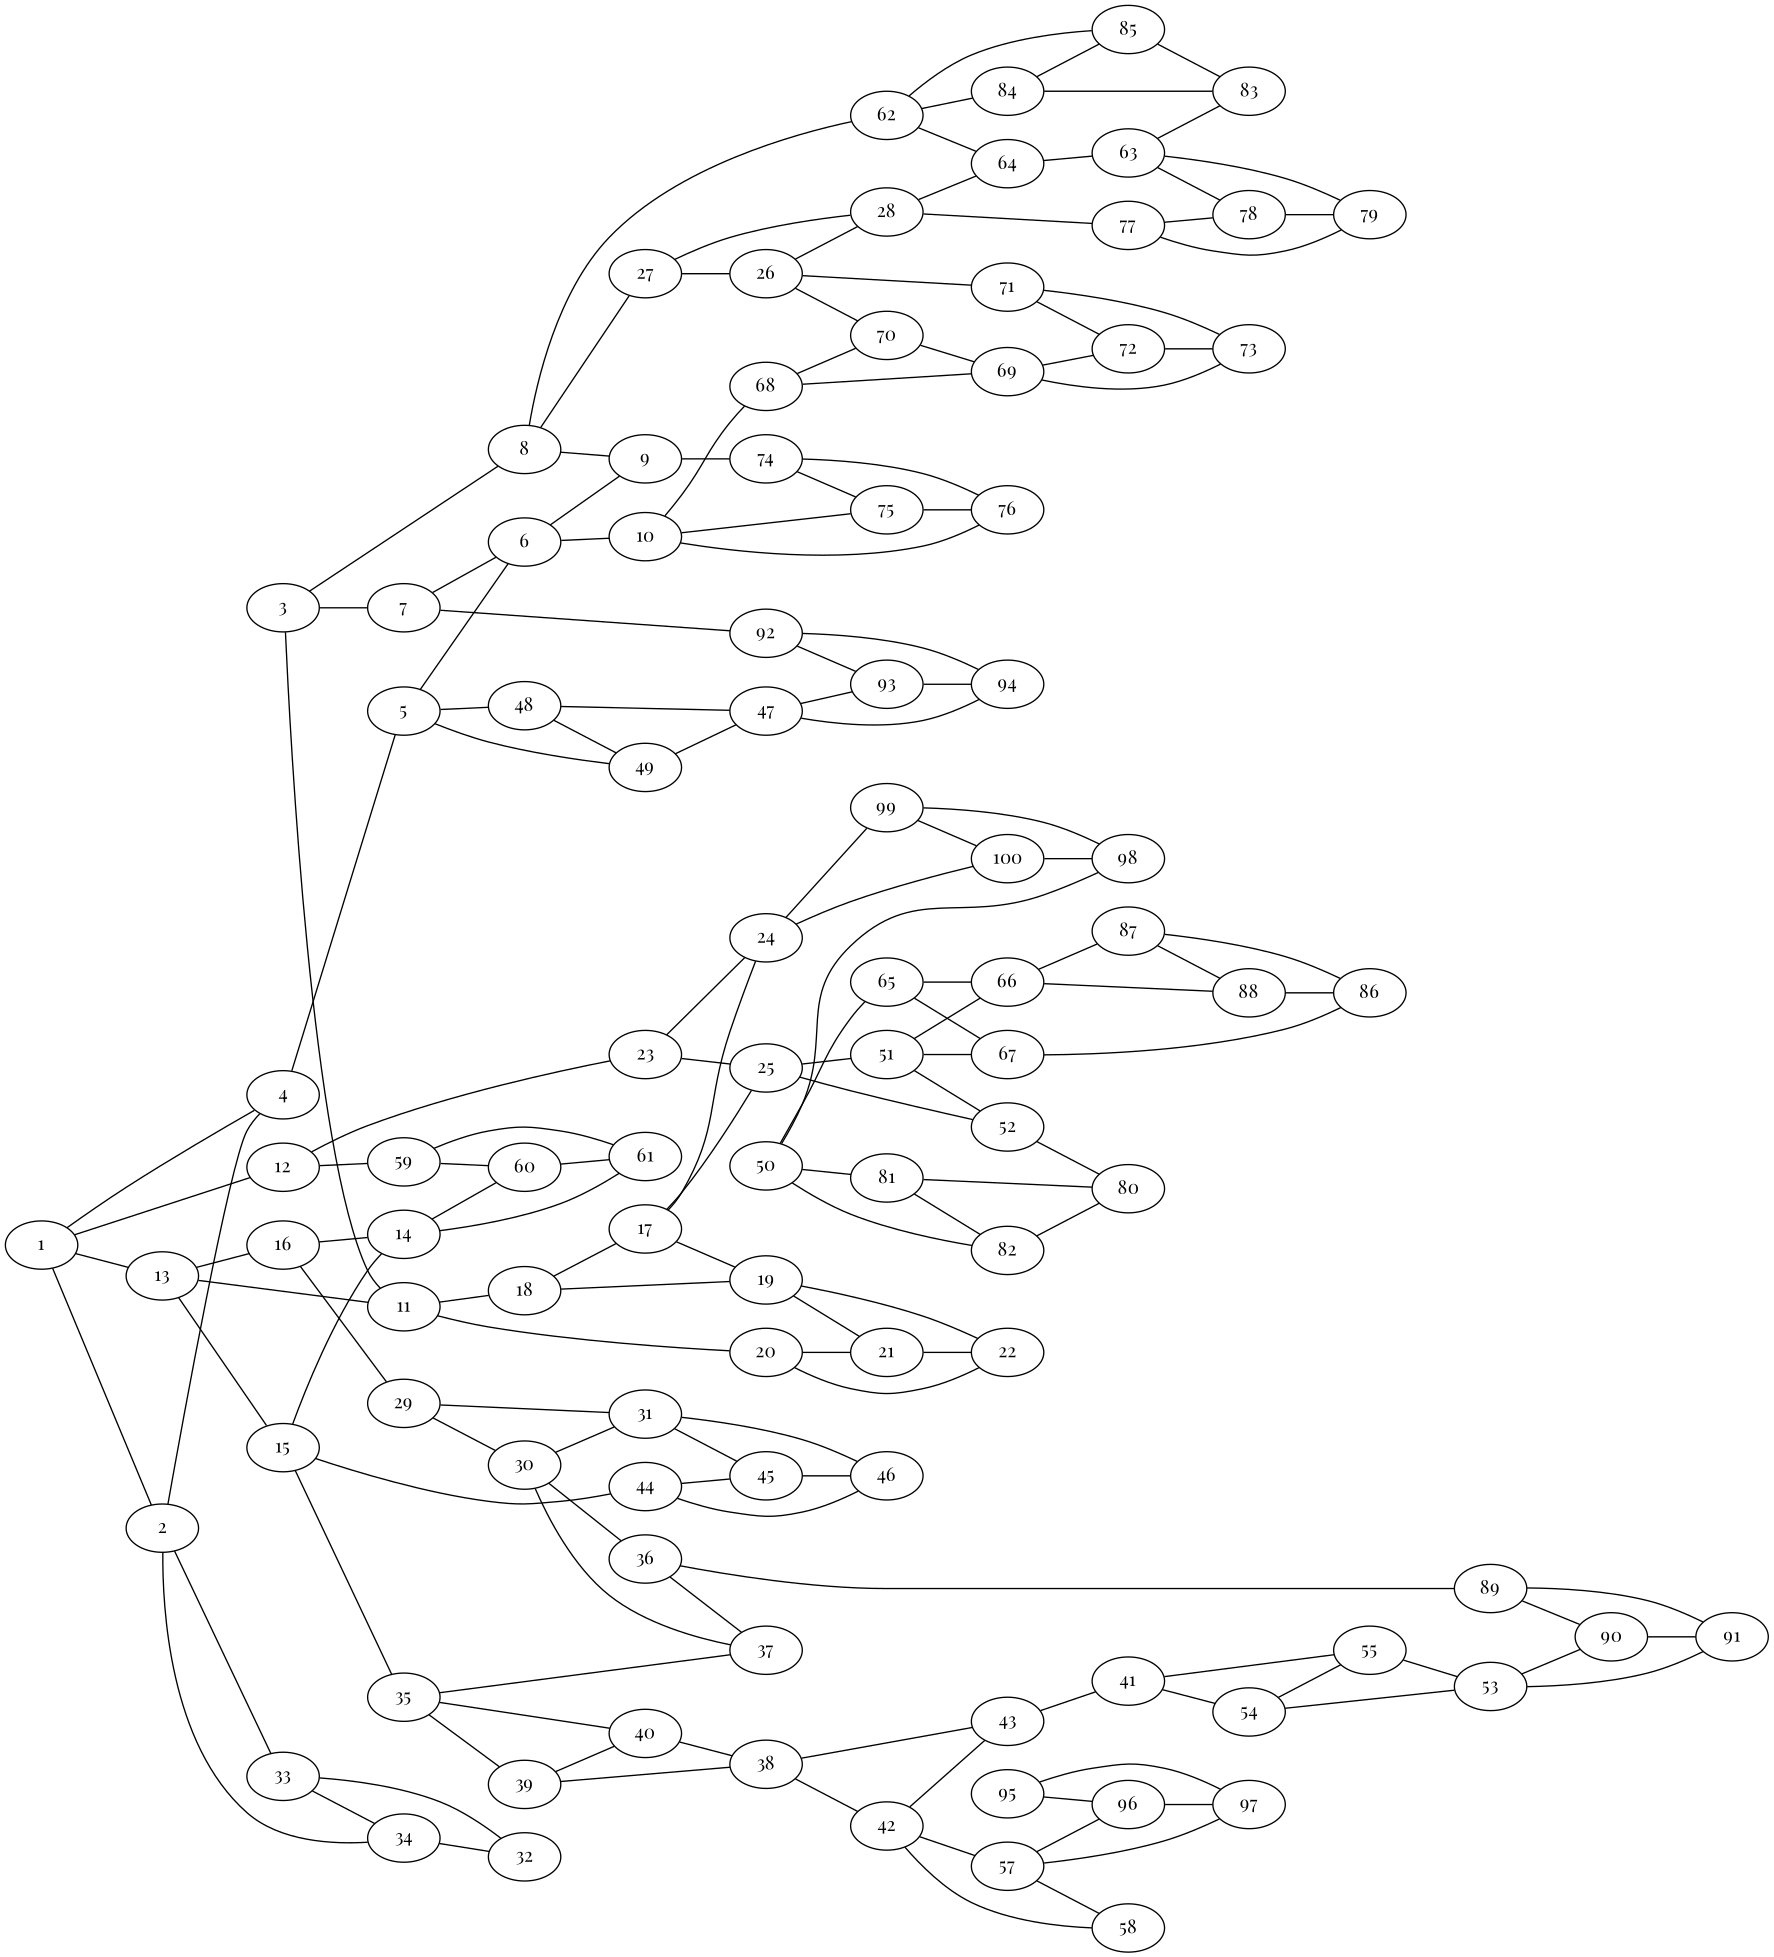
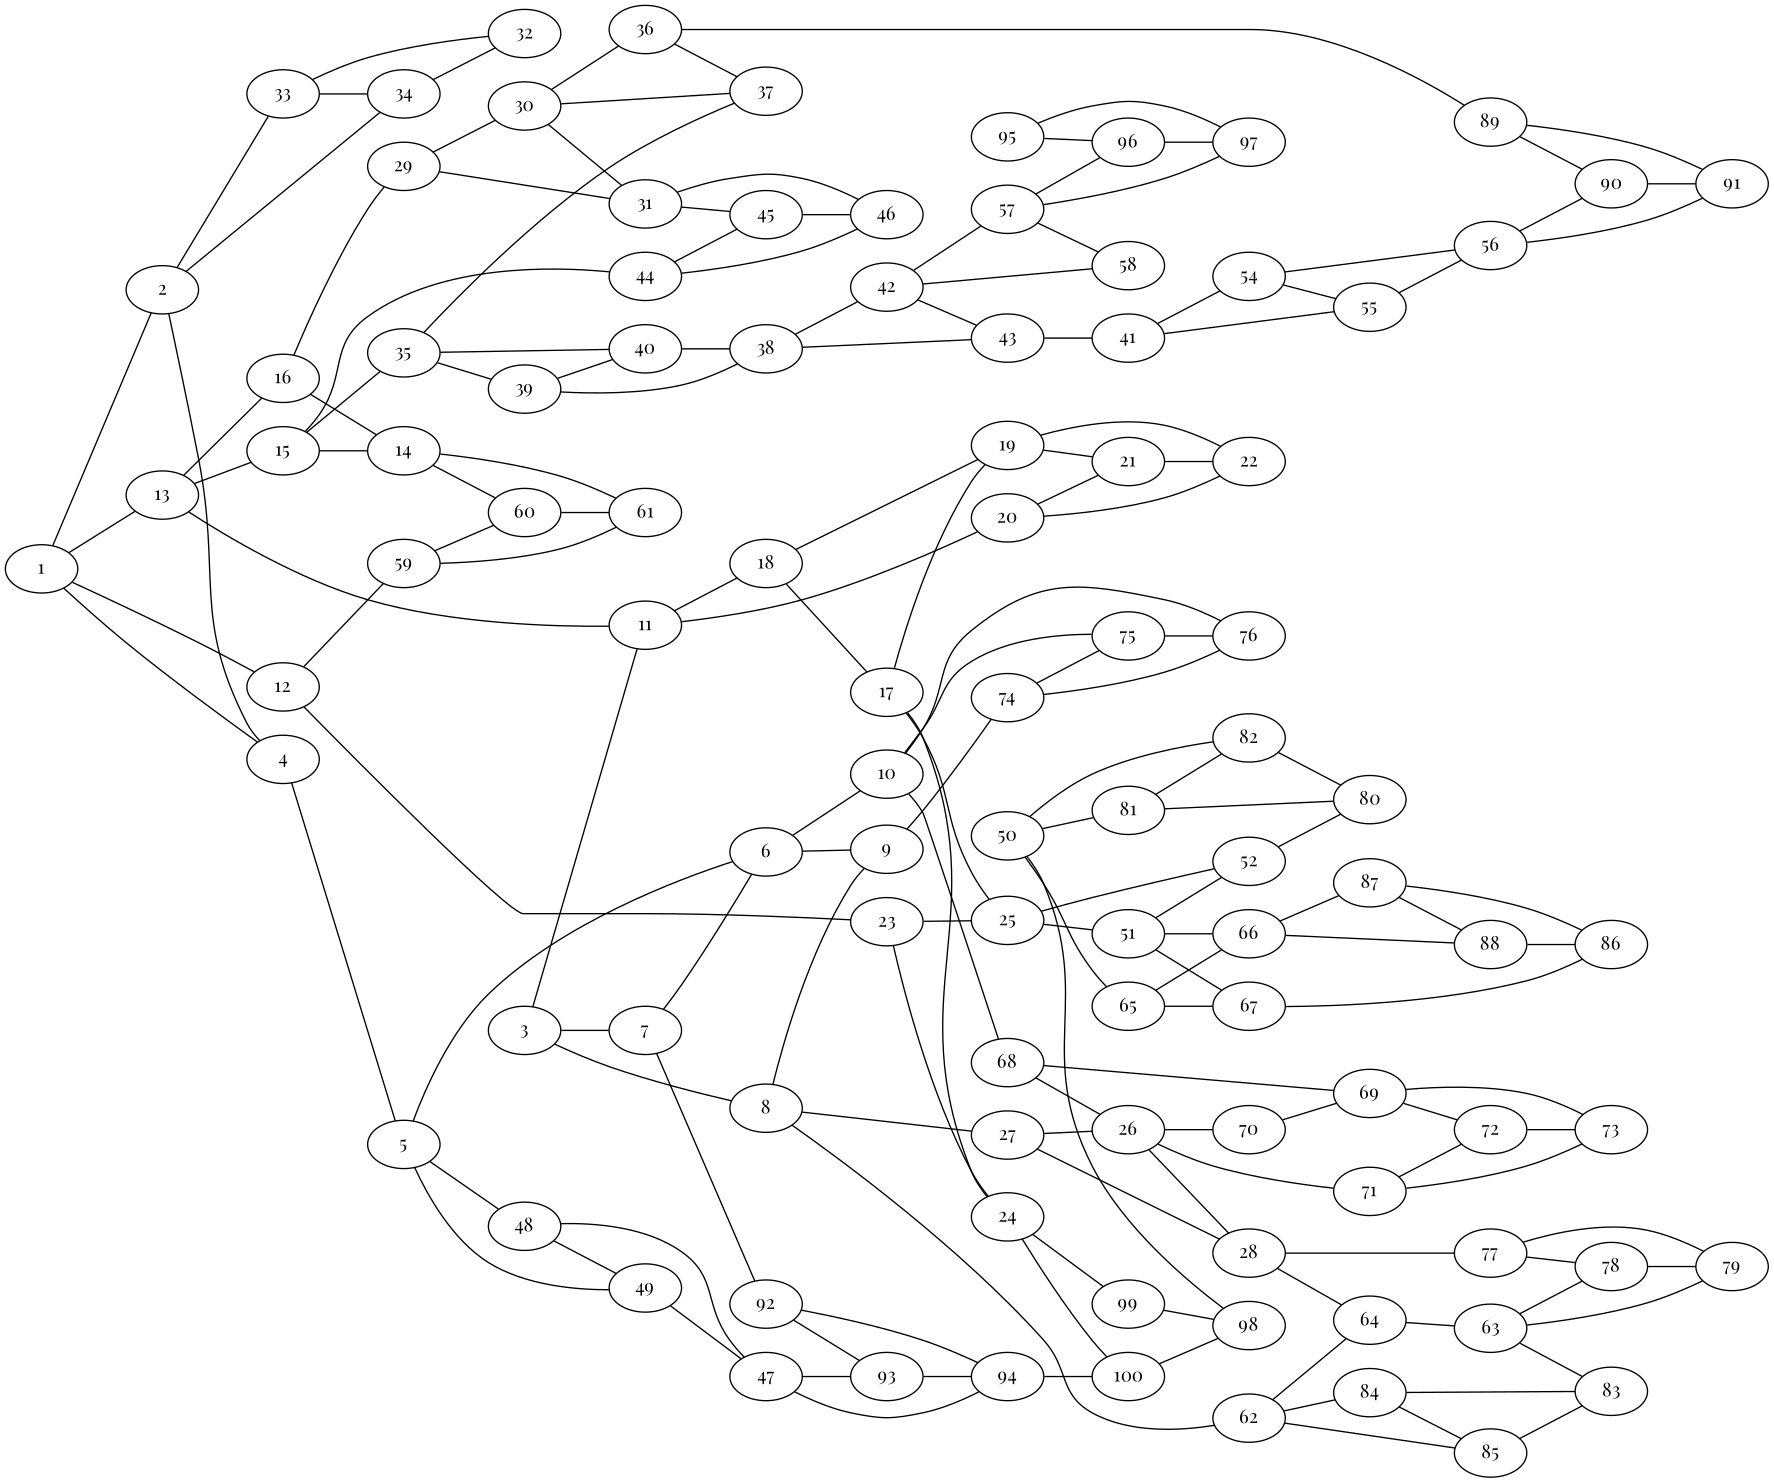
edge "70" -- "68": now "26" -- "68"
edge "99" -- "100": now "94" -- "100"
node "53": label "53" -> "56"
